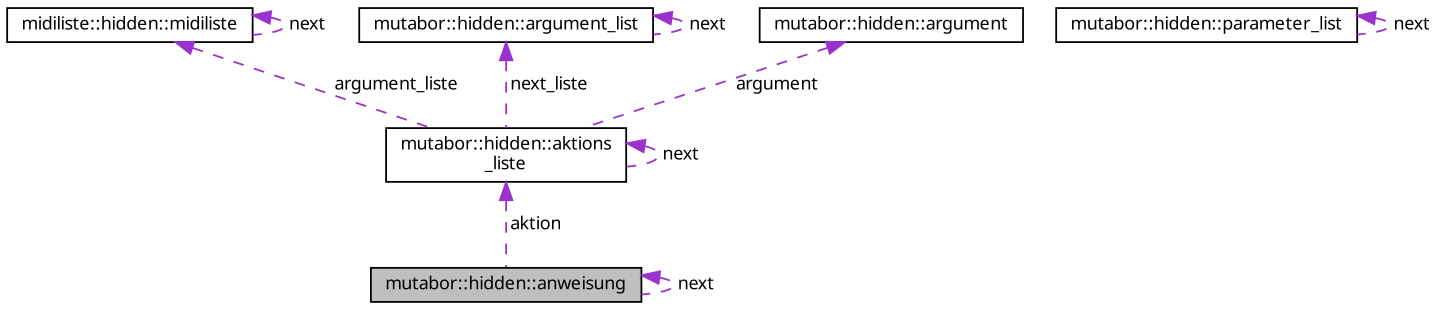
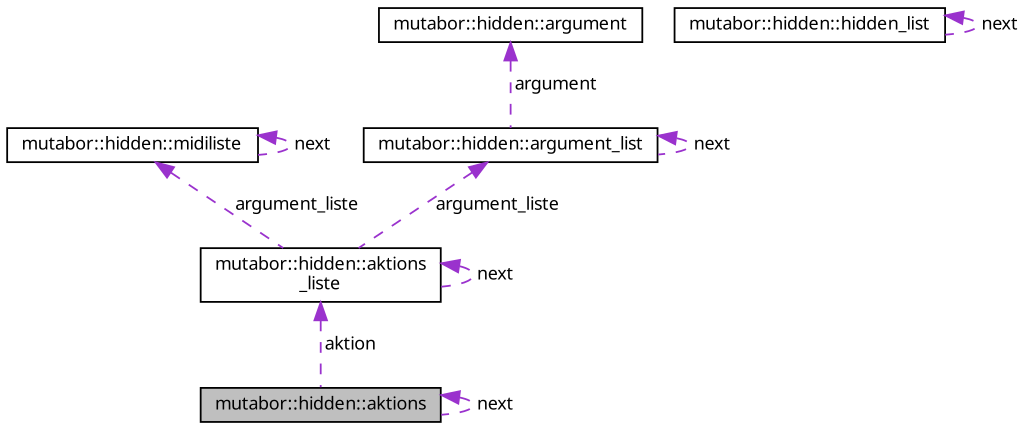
node "midiliste::hidden::midiliste": label "midiliste::hidden::midiliste" -> "mutabor::hidden::midiliste"
node "mutabor::hidden::parameter_list": label "mutabor::hidden::parameter_list" -> "mutabor::hidden::hidden_list"
edge "mutabor::hidden::aktions _liste" -> "mutabor::hidden::argument_list": label " next_liste" -> " argument_liste"
edge "mutabor::hidden::aktions _liste" -> "mutabor::hidden::argument": now "mutabor::hidden::argument_list" -> "mutabor::hidden::argument"
node "mutabor::hidden::anweisung": label "mutabor::hidden::anweisung" -> "mutabor::hidden::aktions"
